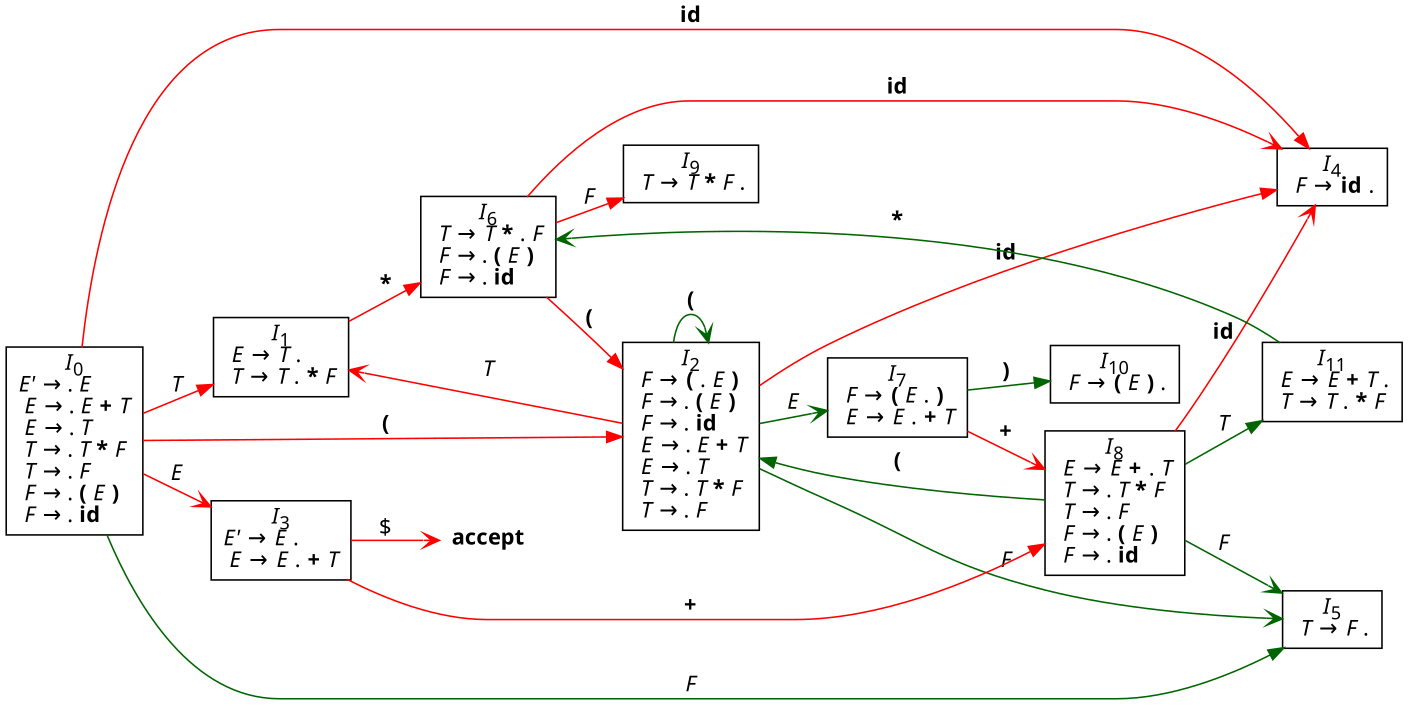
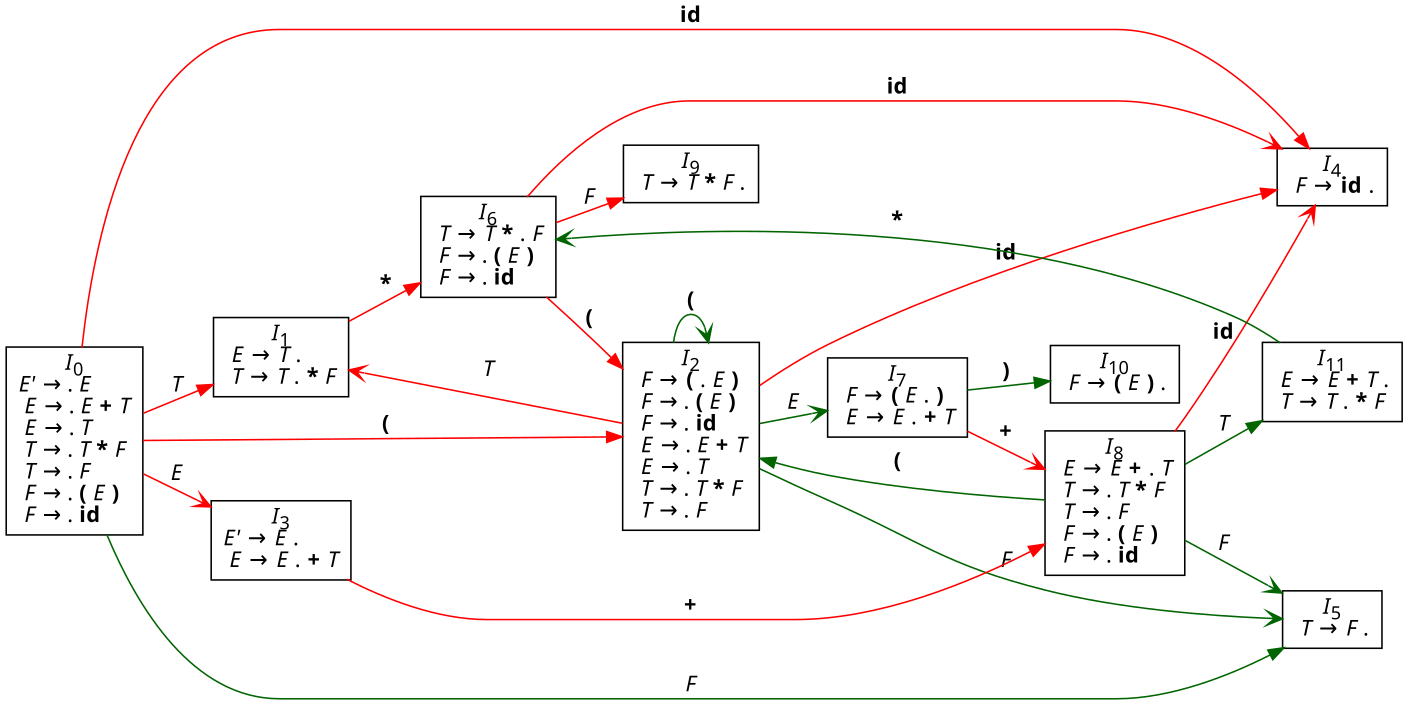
node "accept": removed
